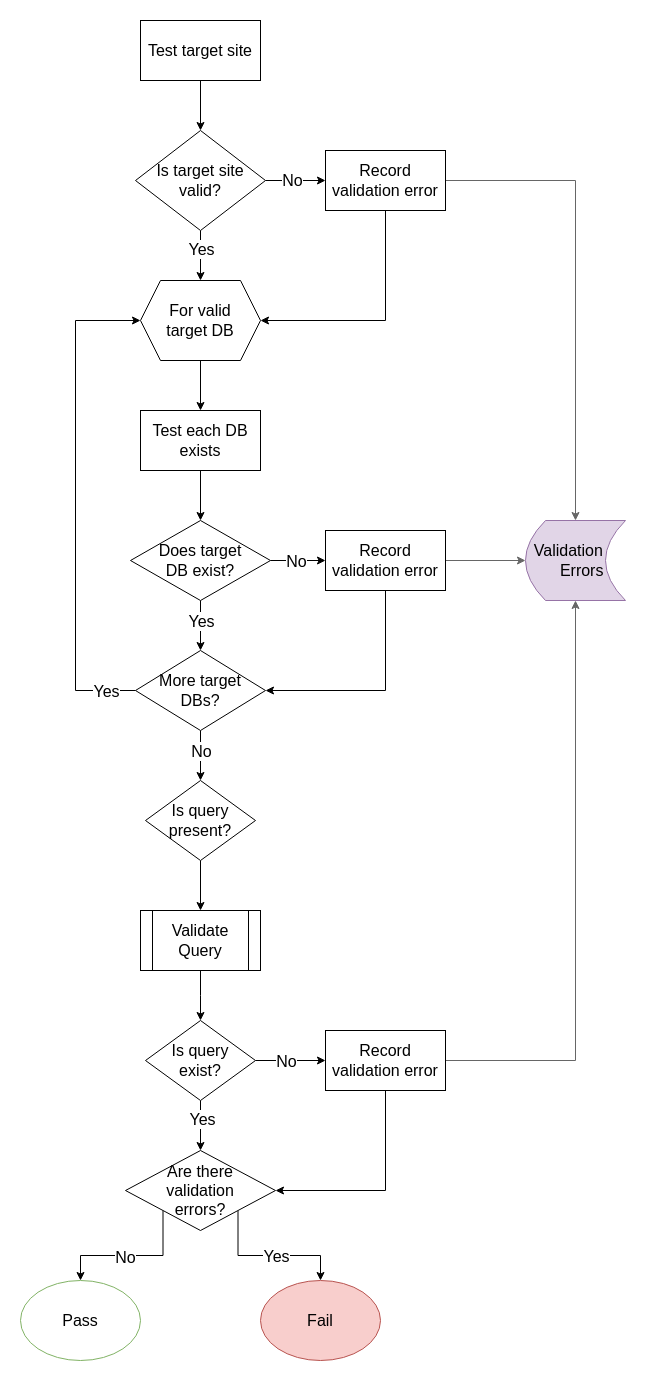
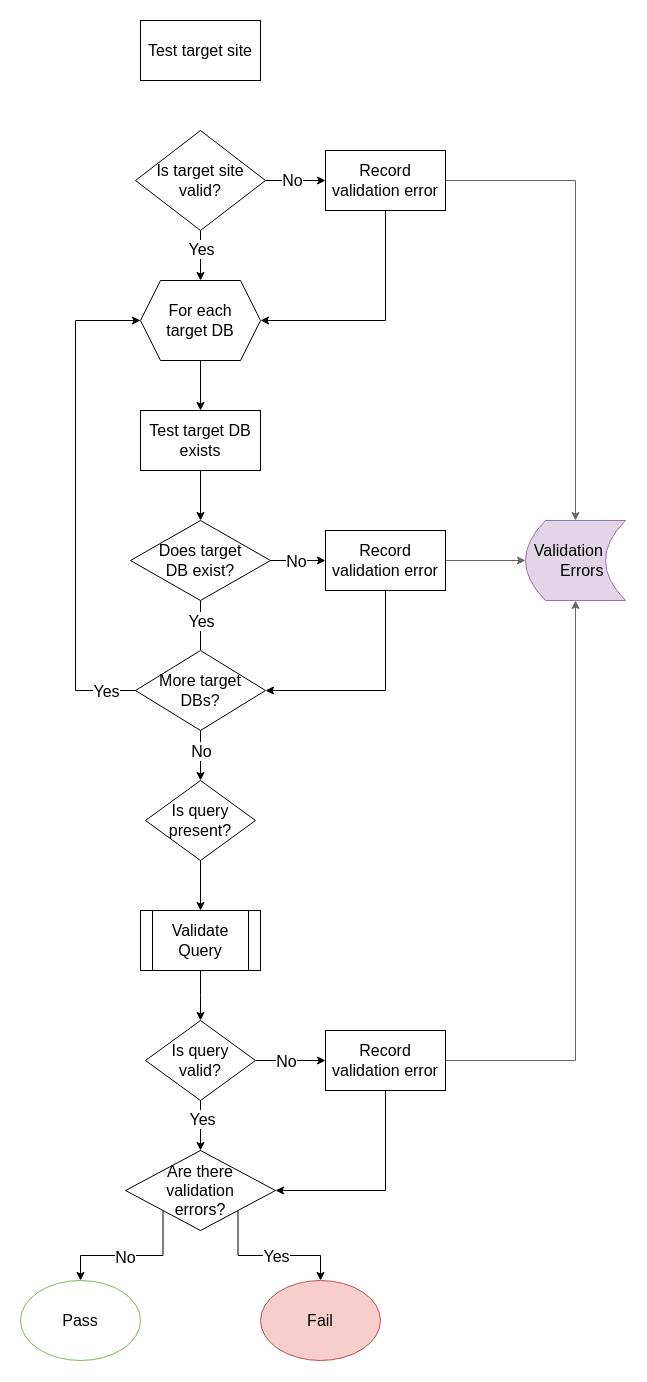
edge "Test target site" -> "Is target site valid?": removed
node "For valid target DB": label "For valid target DB" -> "For each target DB"
node "Test each DB exists": label "Test each DB exists" -> "Test target DB exists"
edge "Does target DB exist?" -> "More target DBs?": arrowhead classic -> none
node "Is query exist?": label "Is query exist?" -> "Is query valid?"
